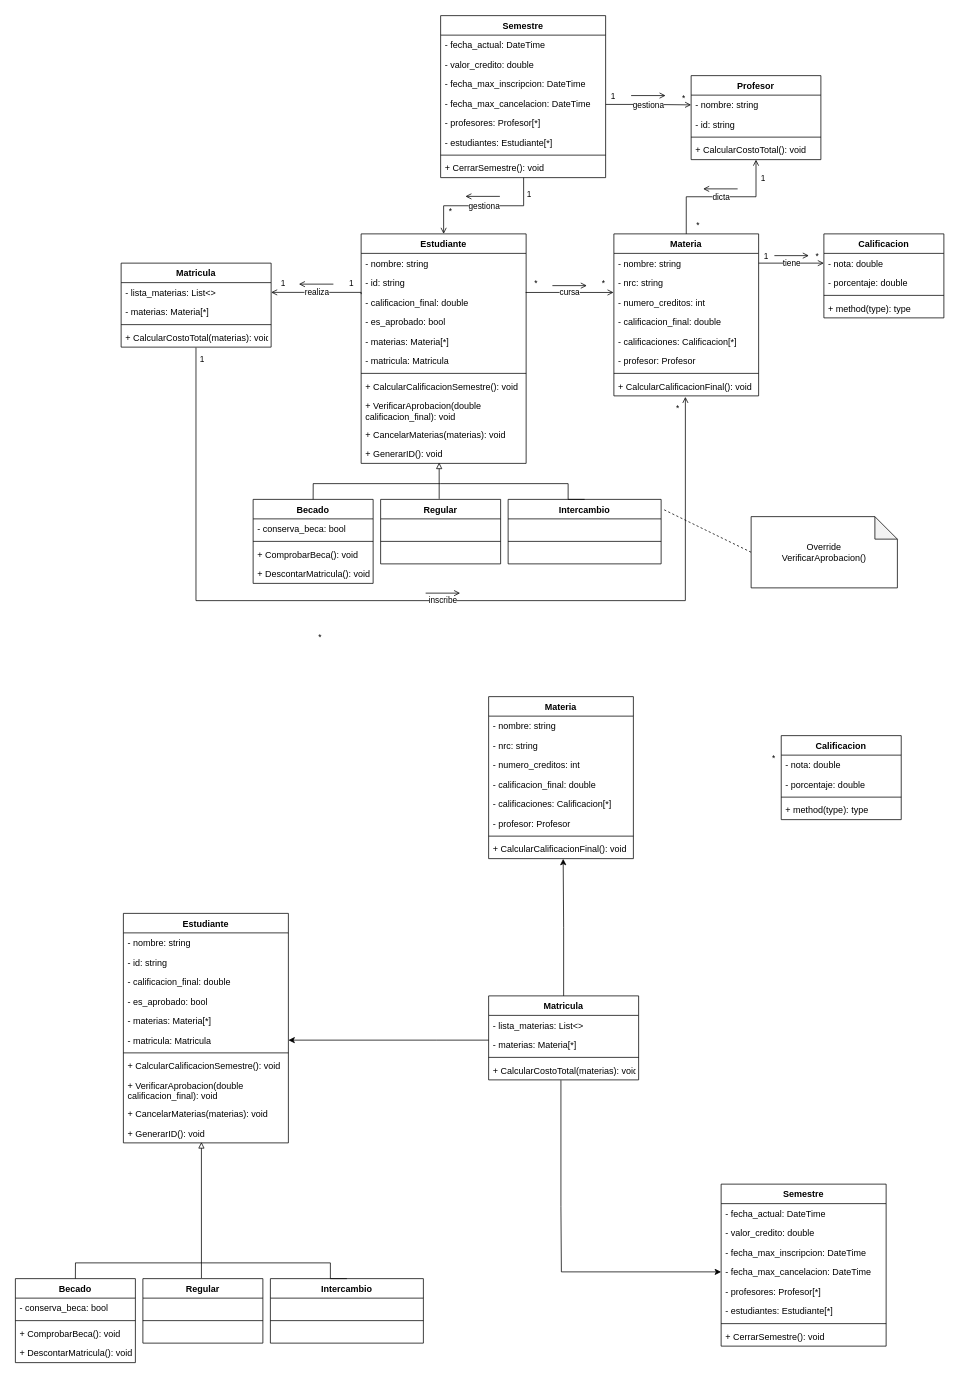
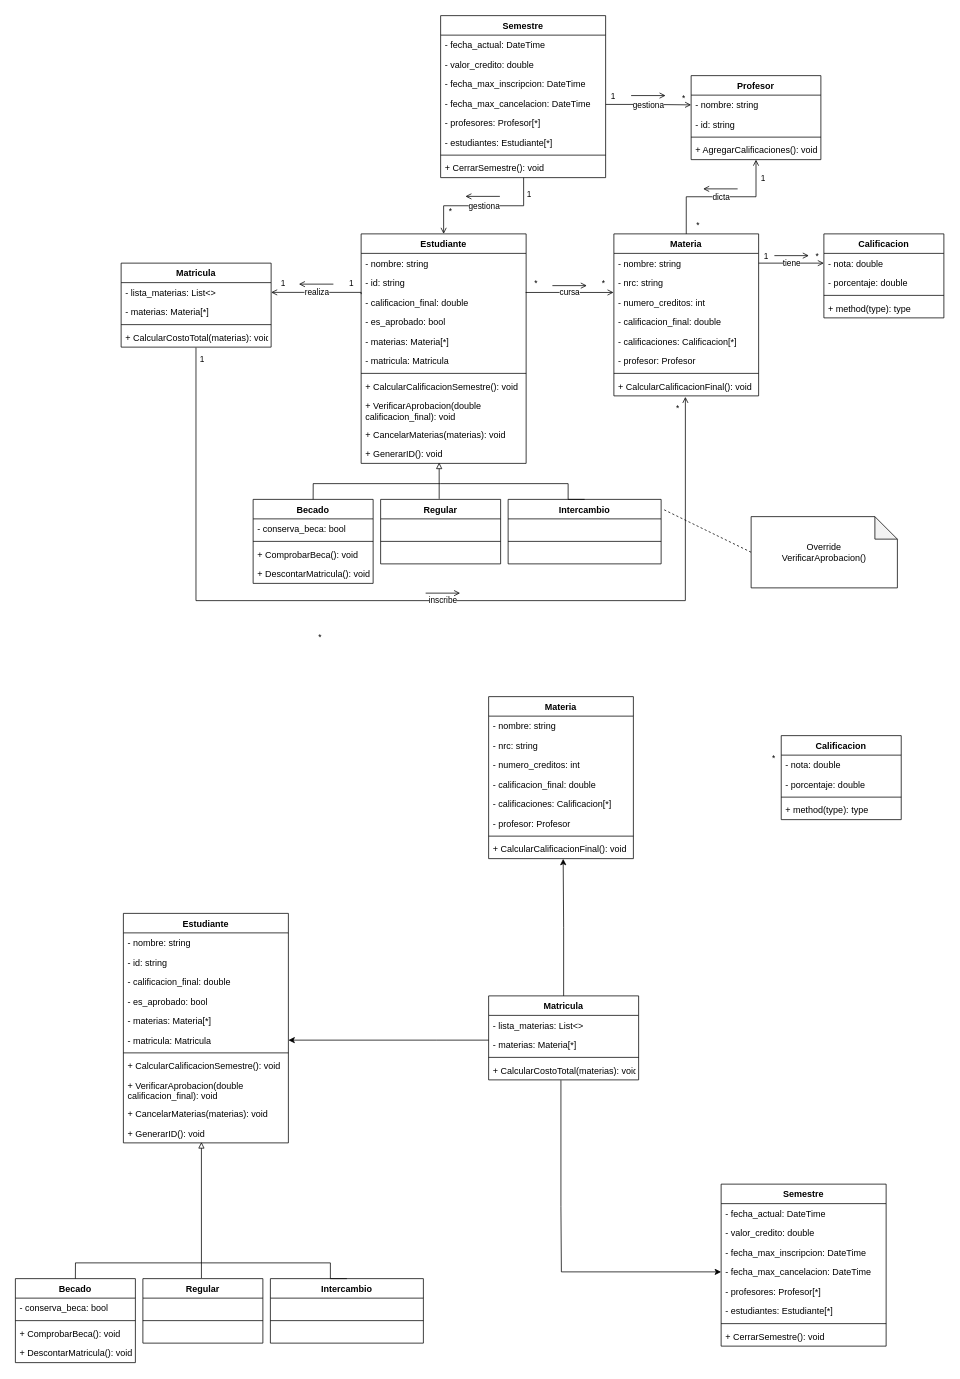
node "+ CalcularCostoTotal(): void": label "+ CalcularCostoTotal(): void" -> "+ AgregarCalificaciones(): void"
